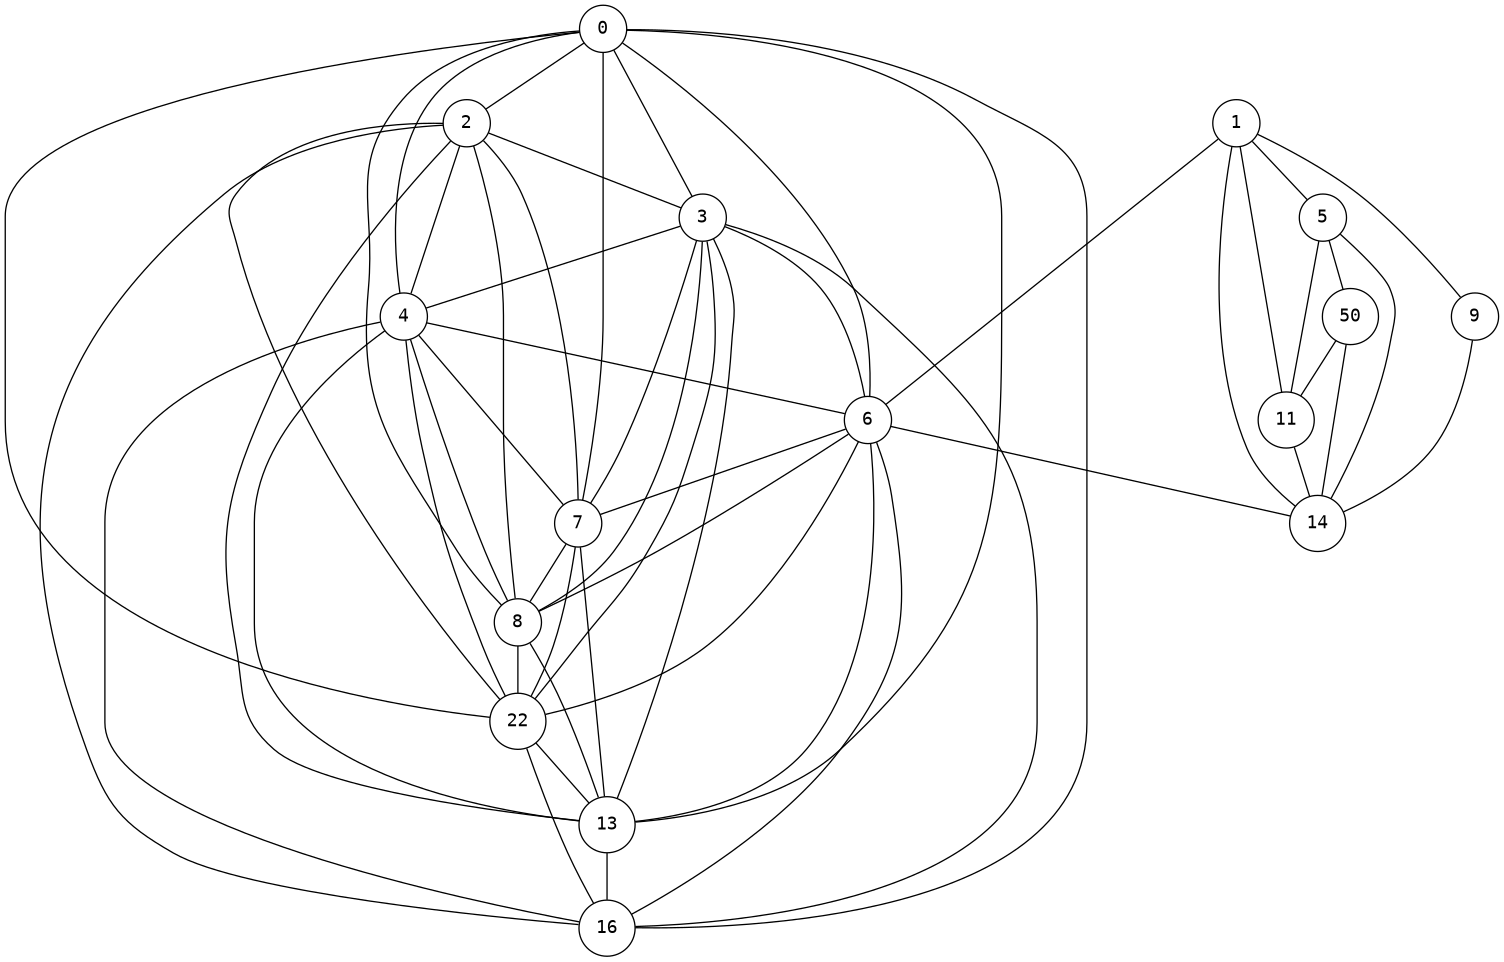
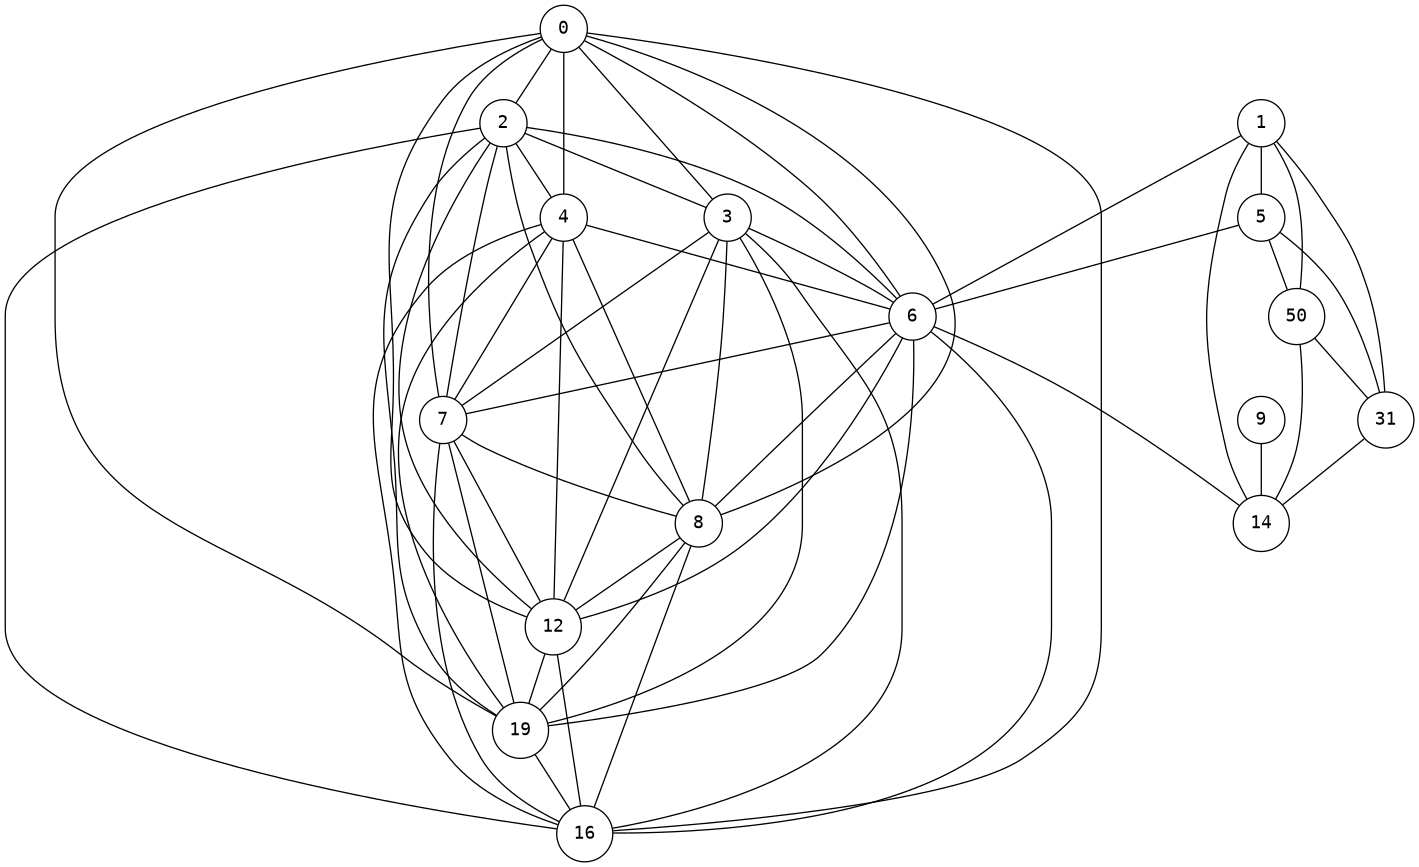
edge "2" -- "6": added
edge "1" -- "9": now "1" -- "50"
edge "3" -- "4": removed
edge "5" -- "14": now "5" -- "6"
node "11": label "11" -> "31"
edge "7" -- "16": added
edge "8" -- "16": added
node "22": label "22" -> "12"
node "13": label "13" -> "19"
